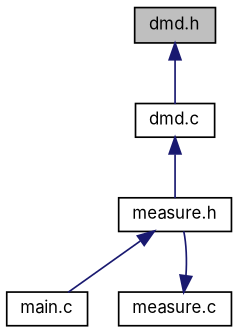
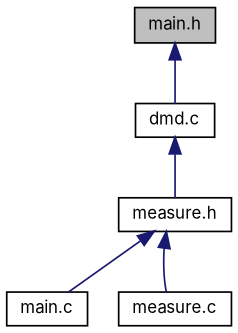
node "dmd.h": label "dmd.h" -> "main.h"
edge "measure.h" -> "measure.c": reversed
